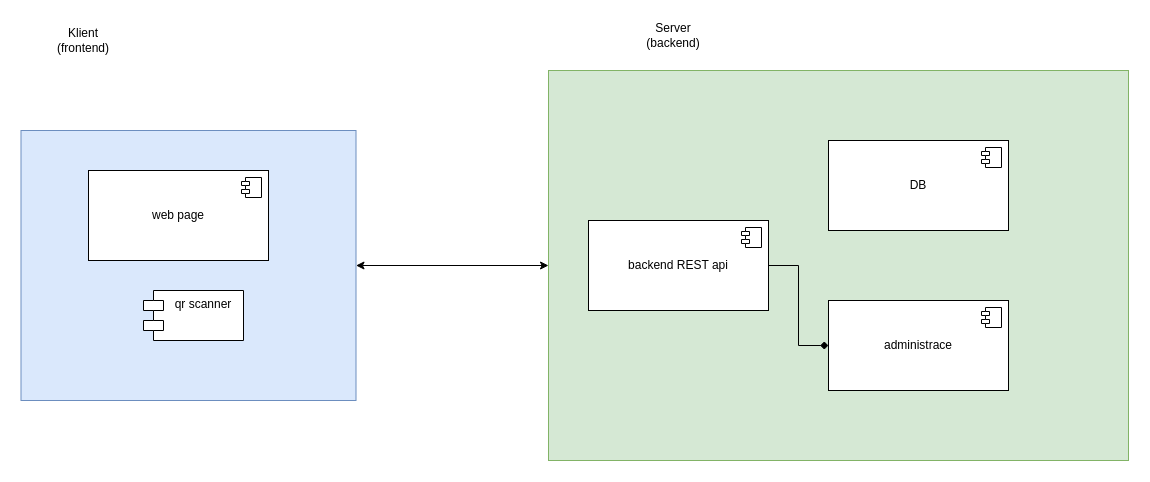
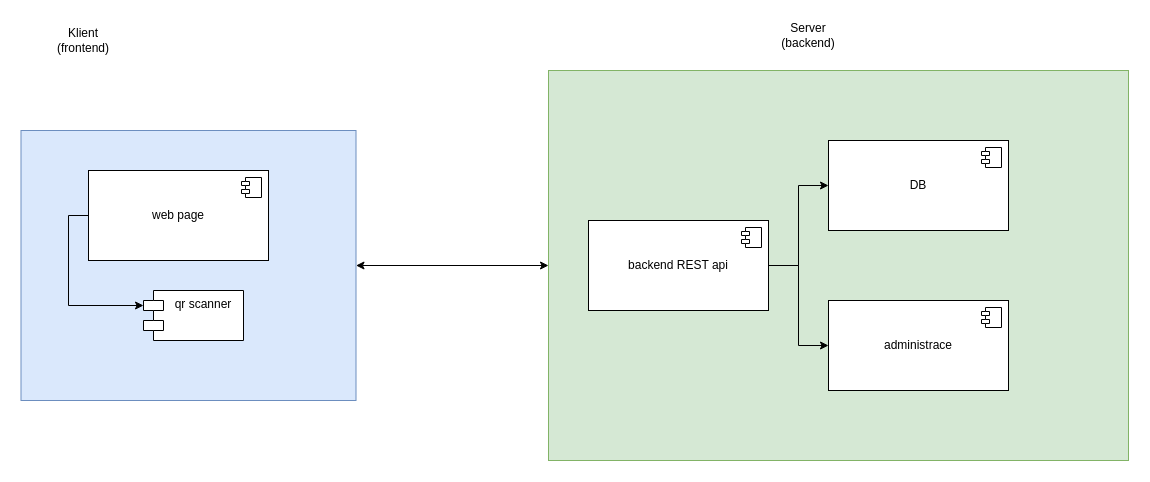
node "Server (backend)": moved (674, 36) -> (809, 36)
edge "backend REST api" -> "DB": added
edge "web page" -> "qr scanner": added
edge "backend REST api" -> "administrace": arrowhead diamond -> classic
